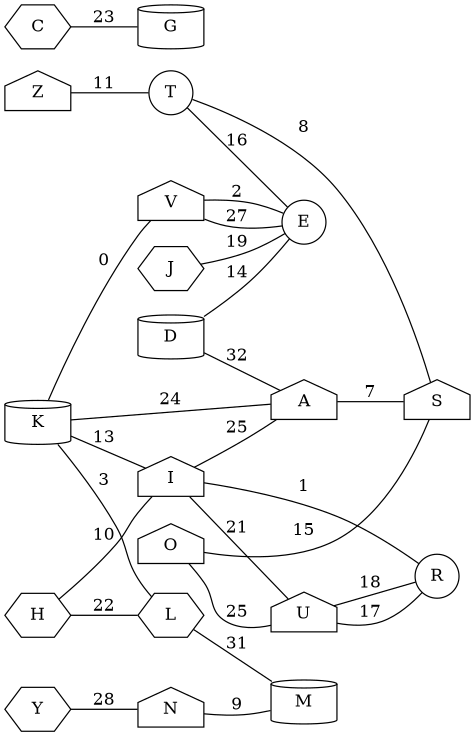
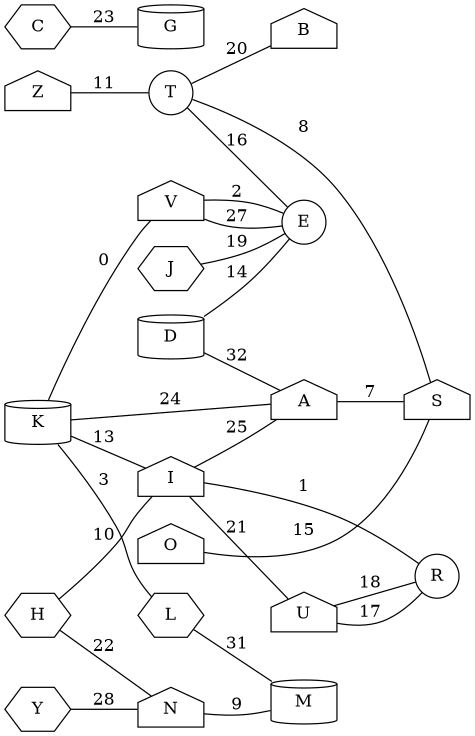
node "B": added
edge "O" -- "U": removed, label "25"
edge "H" -- "L": now "H" -- "N"
